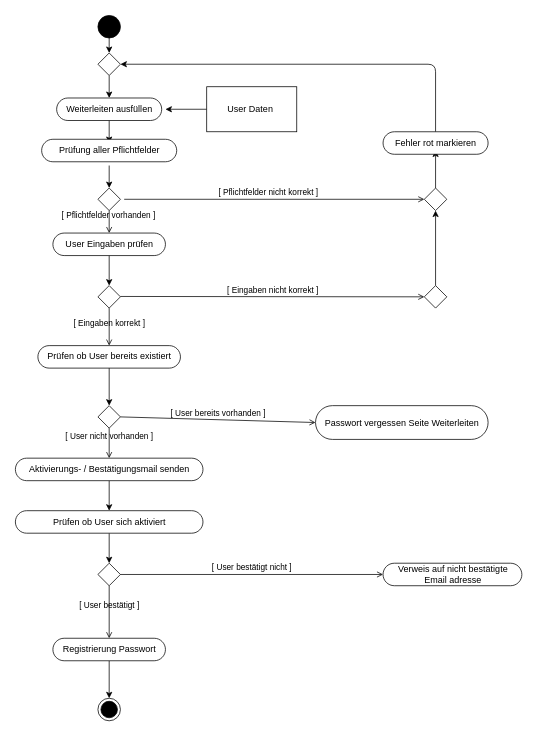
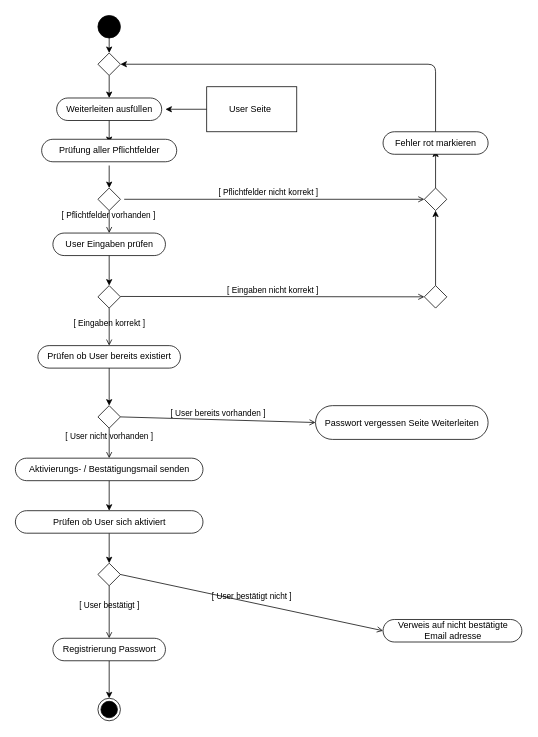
node "User Daten": label "User Daten" -> "User Seite"
node "Verweis auf nicht bestätigte Email adresse": moved (452, 574) -> (452, 630)
